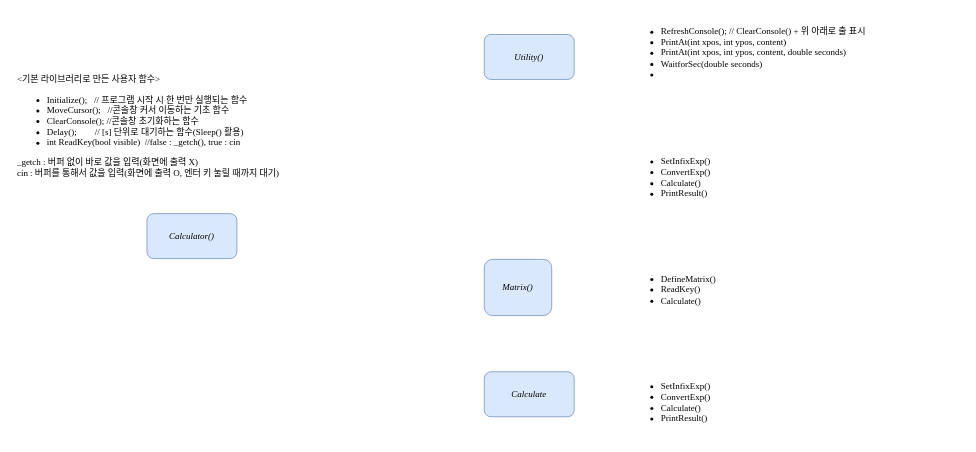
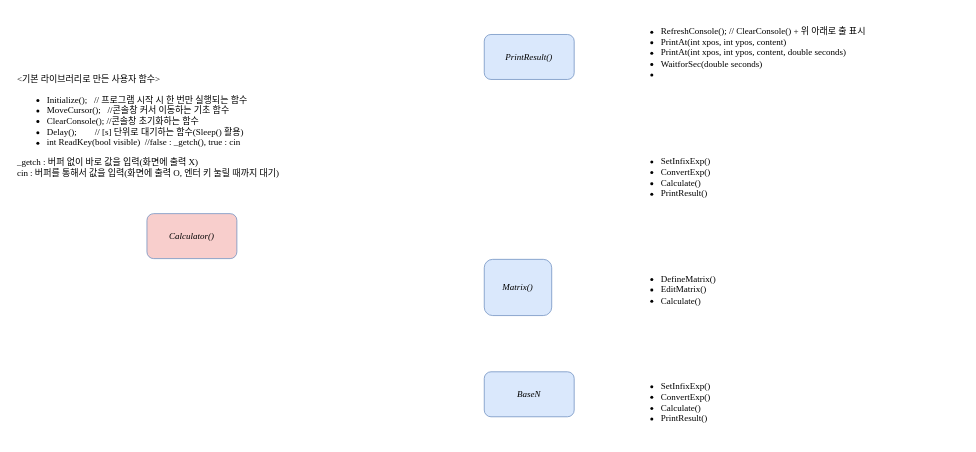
node "Utility()": label "Utility()" -> "PrintResult()"
node "Calculator()": fillcolor #dae8fc -> #f8cecc
node "DefineMatrix() ReadKey() Calculate()": label "DefineMatrix() ReadKey() Calculate()" -> "DefineMatrix() EditMatrix() Calculate()"
node "Calculate": label "Calculate" -> "BaseN"
